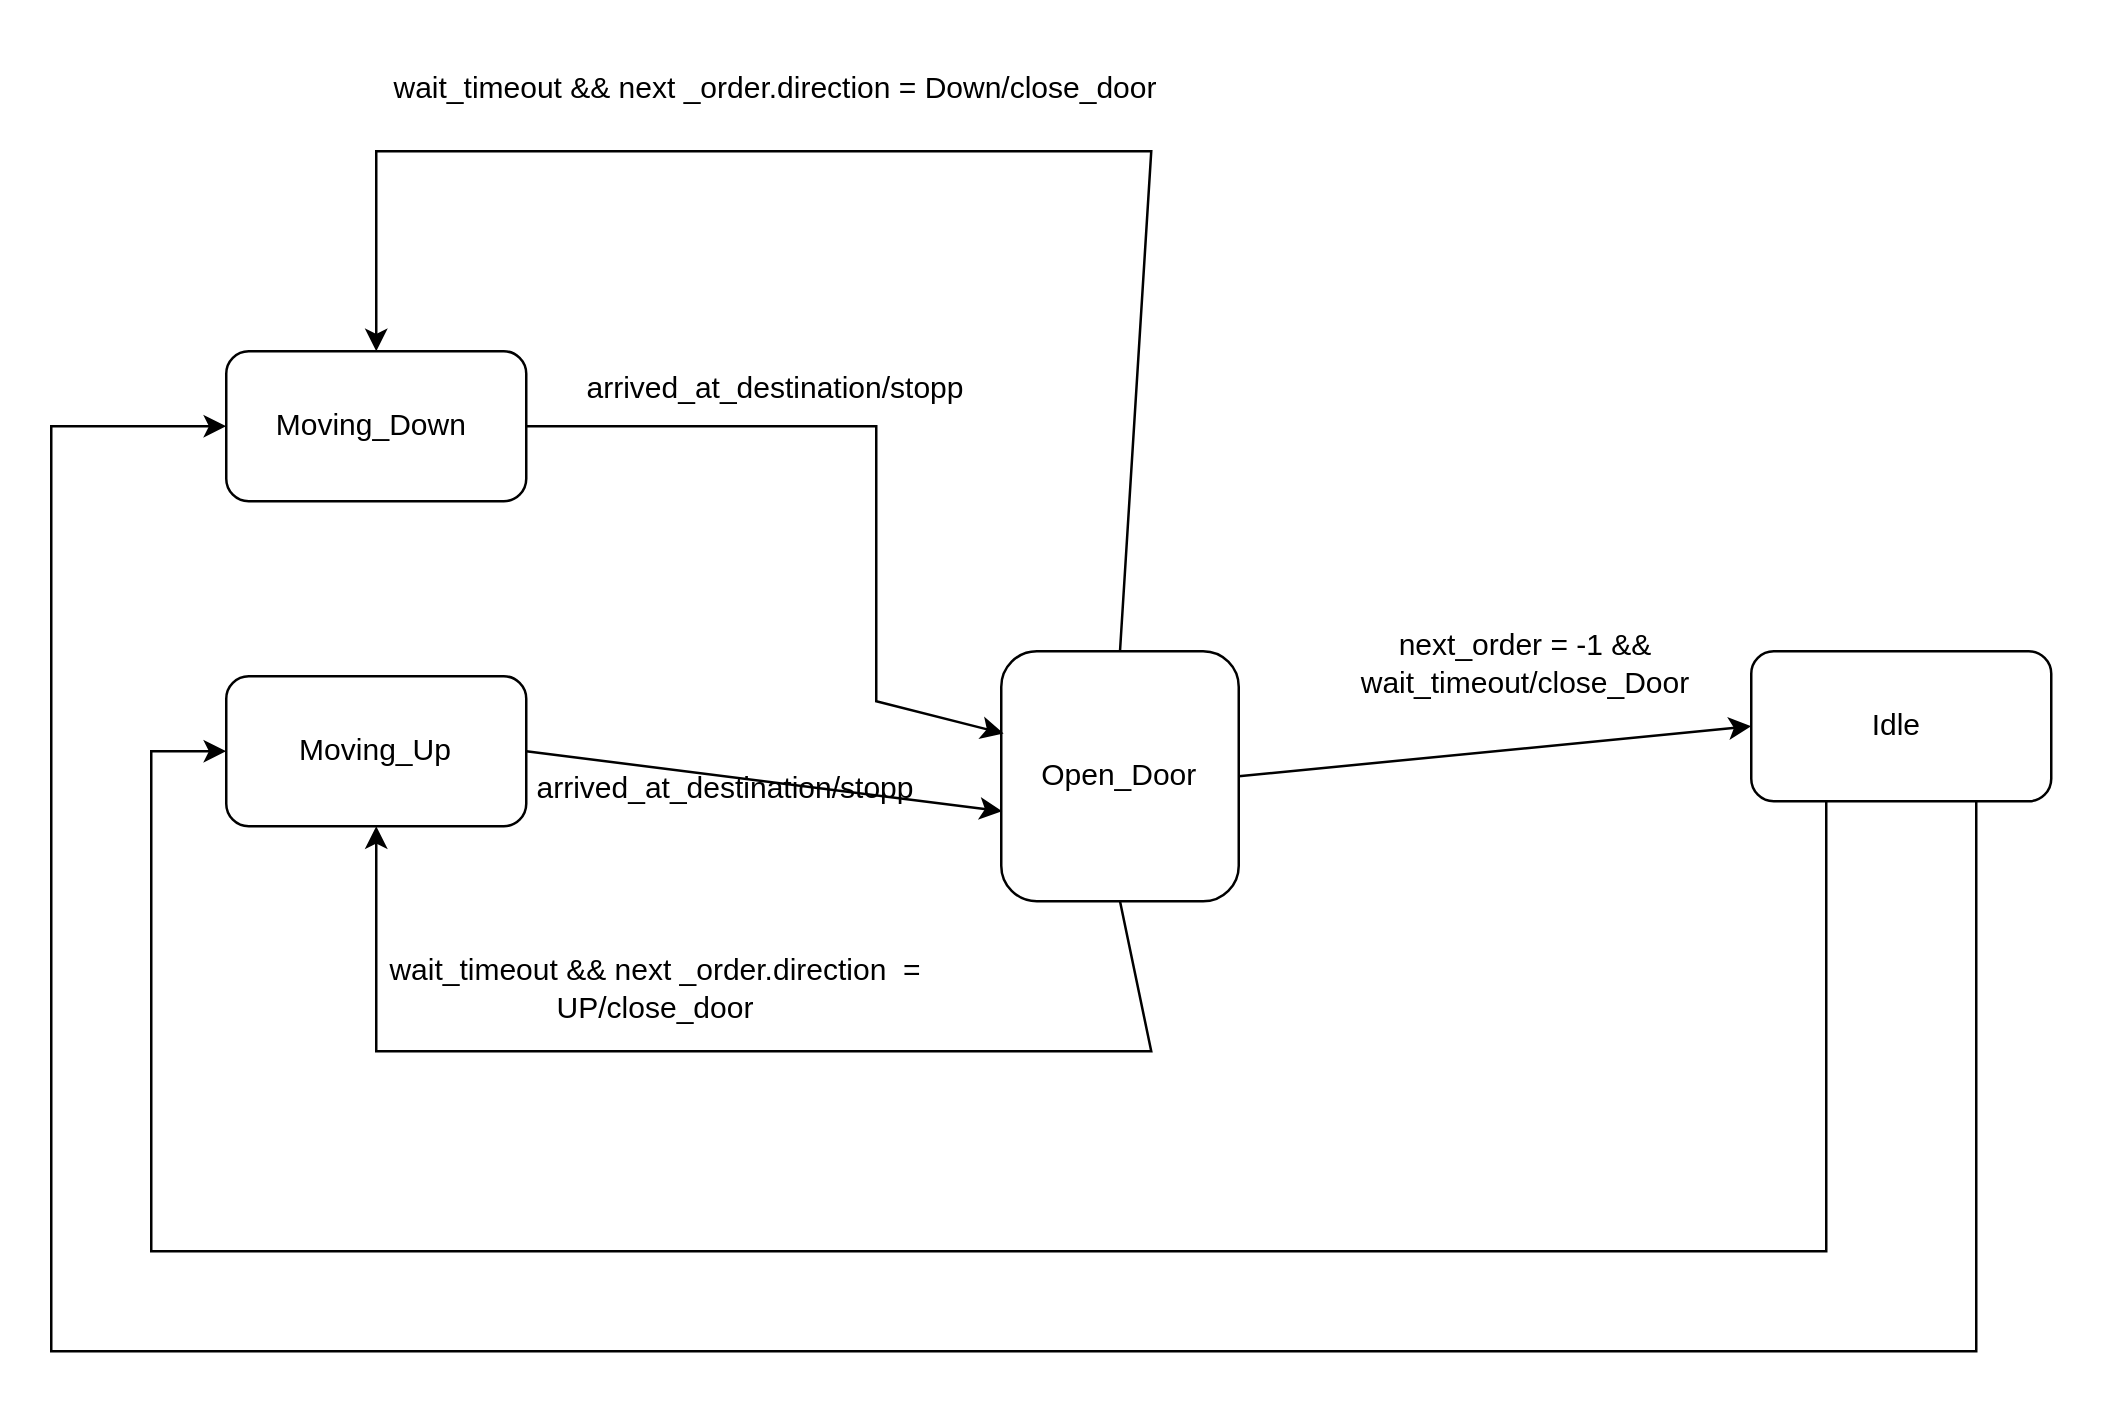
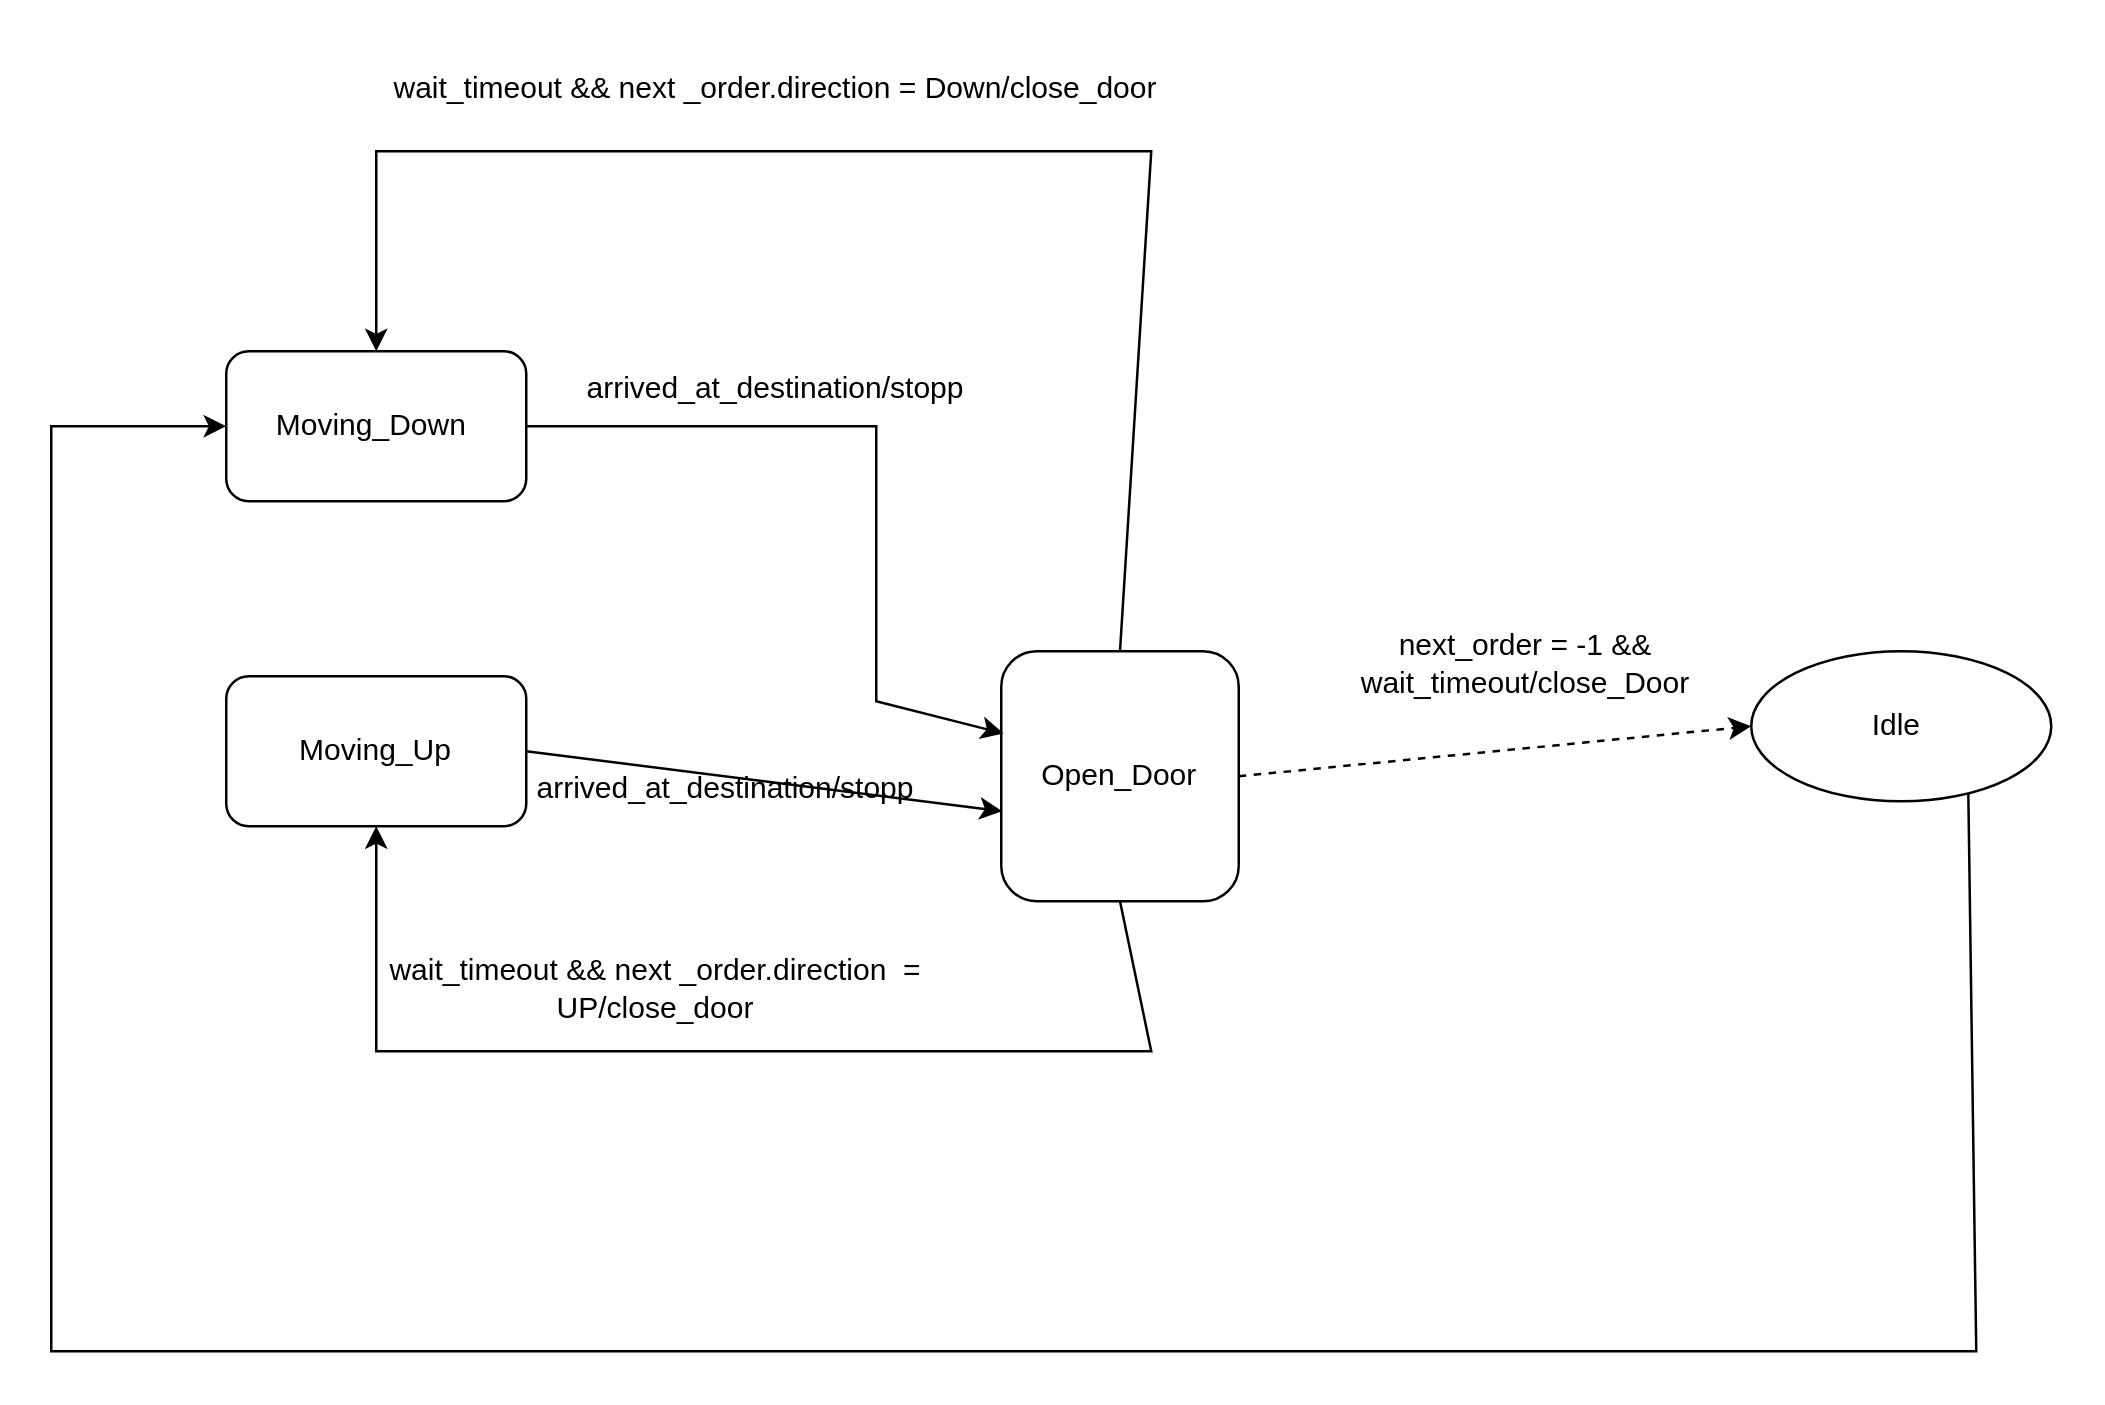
node "Idle": shape rounded rectangle -> ellipse
edge "Open_Door" -> "Idle": style solid -> dashed
edge "Idle" -> "Moving_Up": removed
